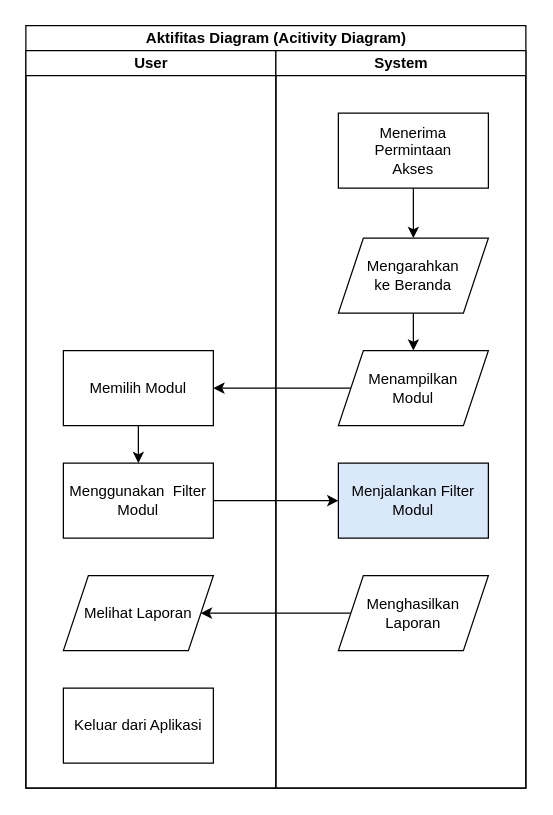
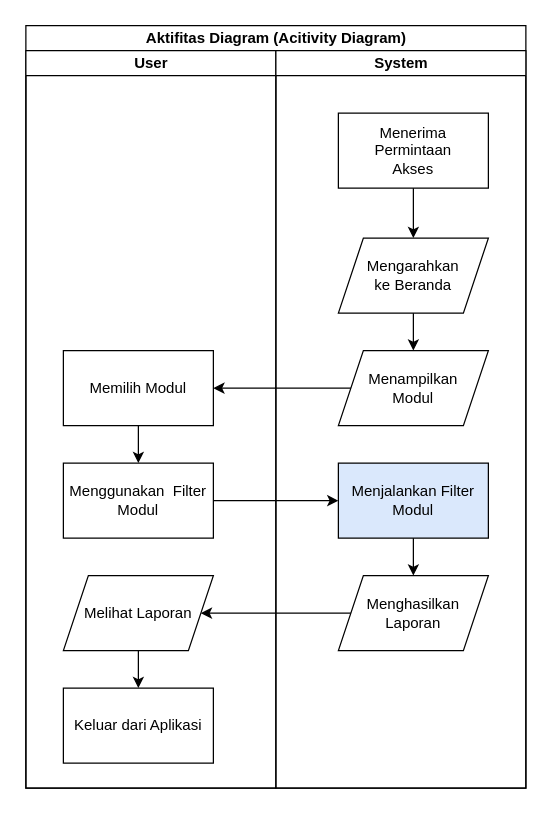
edge "Menjalankan Filter Modul" -> "Menghasilkan Laporan": added
edge "Melihat Laporan" -> "Keluar dari Aplikasi": added
